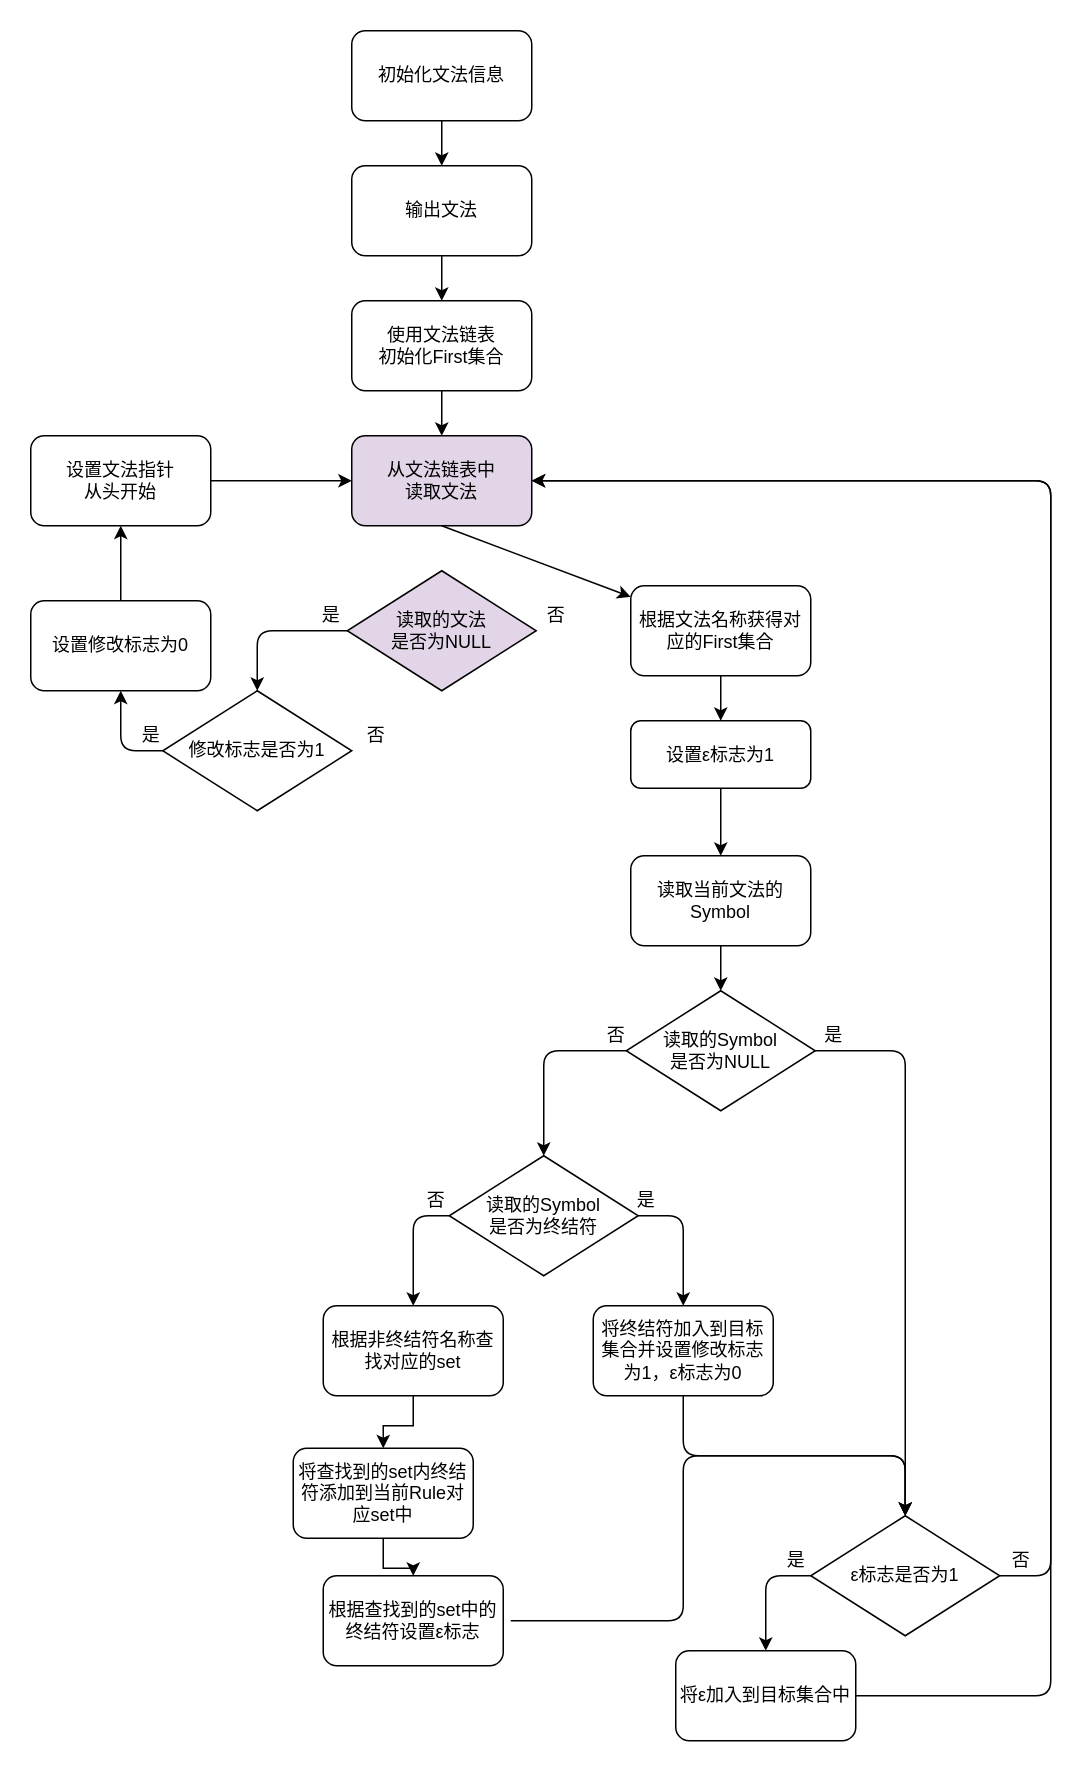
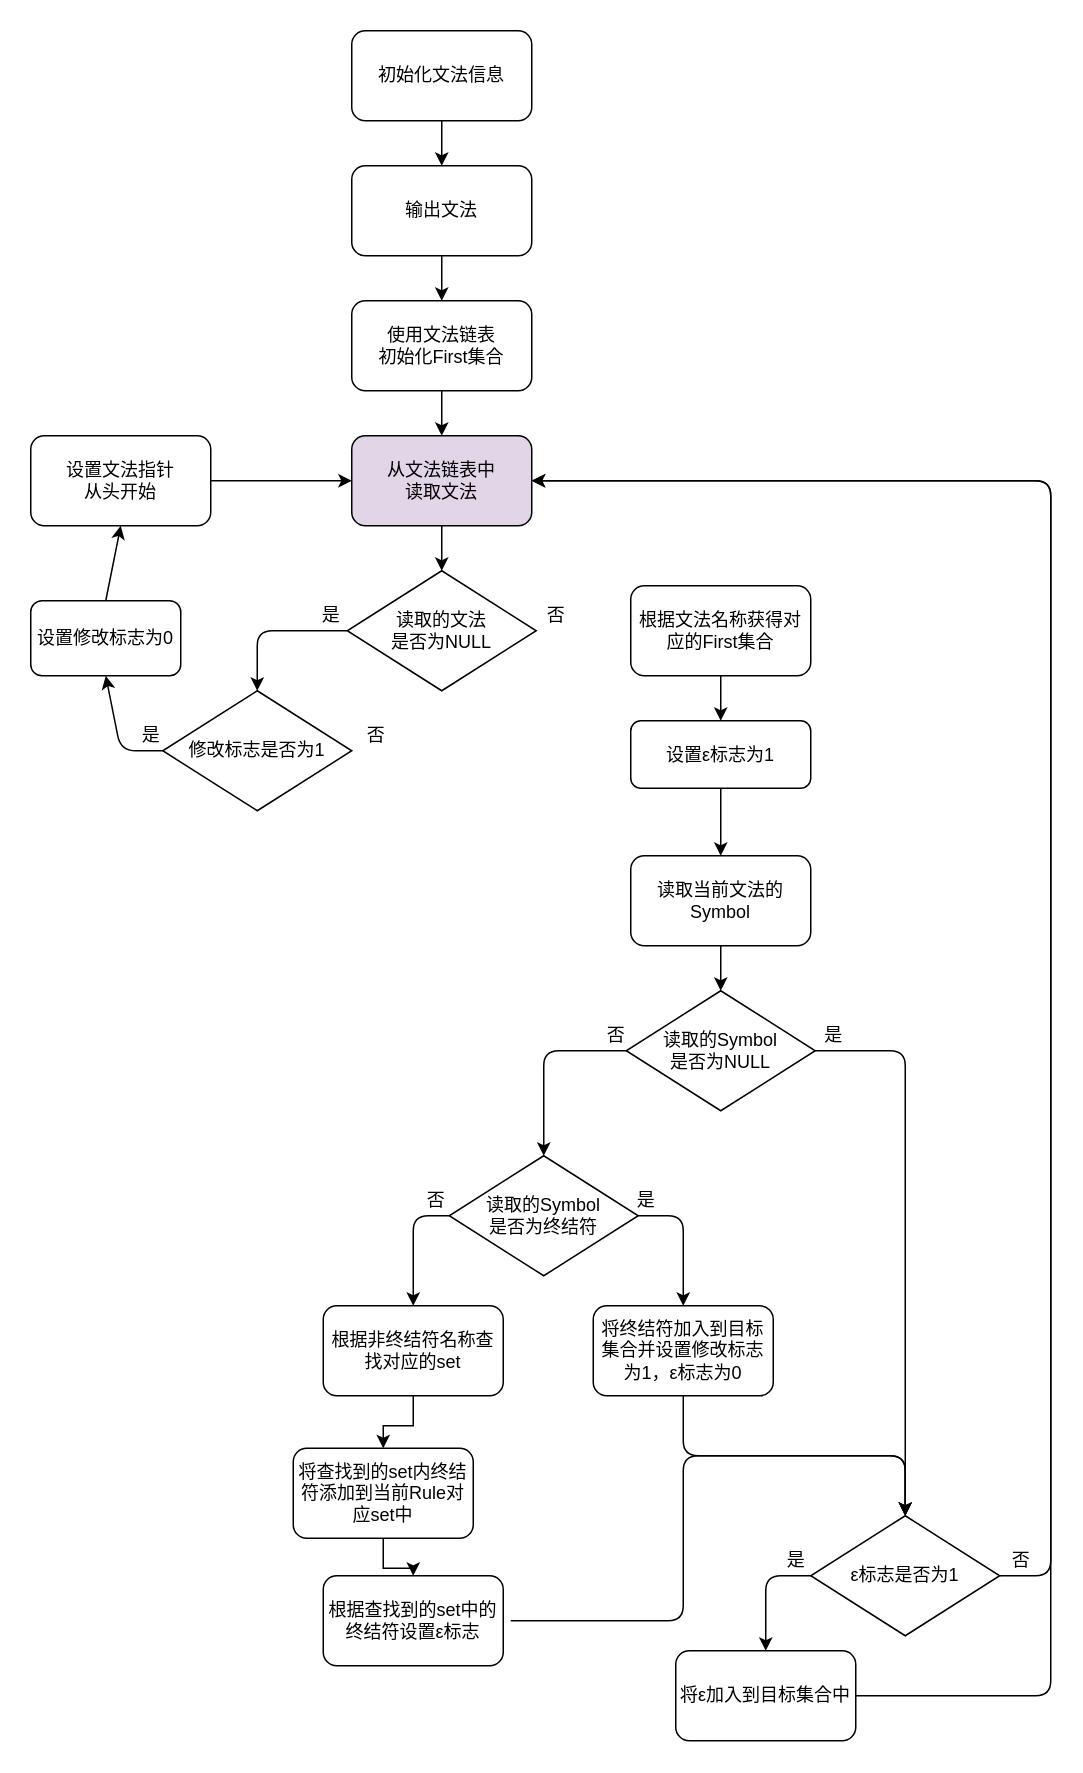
edge "从文法链表中 读取文法" -> "根据文法名称获得对应的First集合": now "从文法链表中 读取文法" -> "读取的文法 是否为NULL"
node "读取的文法 是否为NULL": fillcolor #e1d5e7 -> #ffffff
node "设置修改标志为0": size 180x90 -> 150x75
